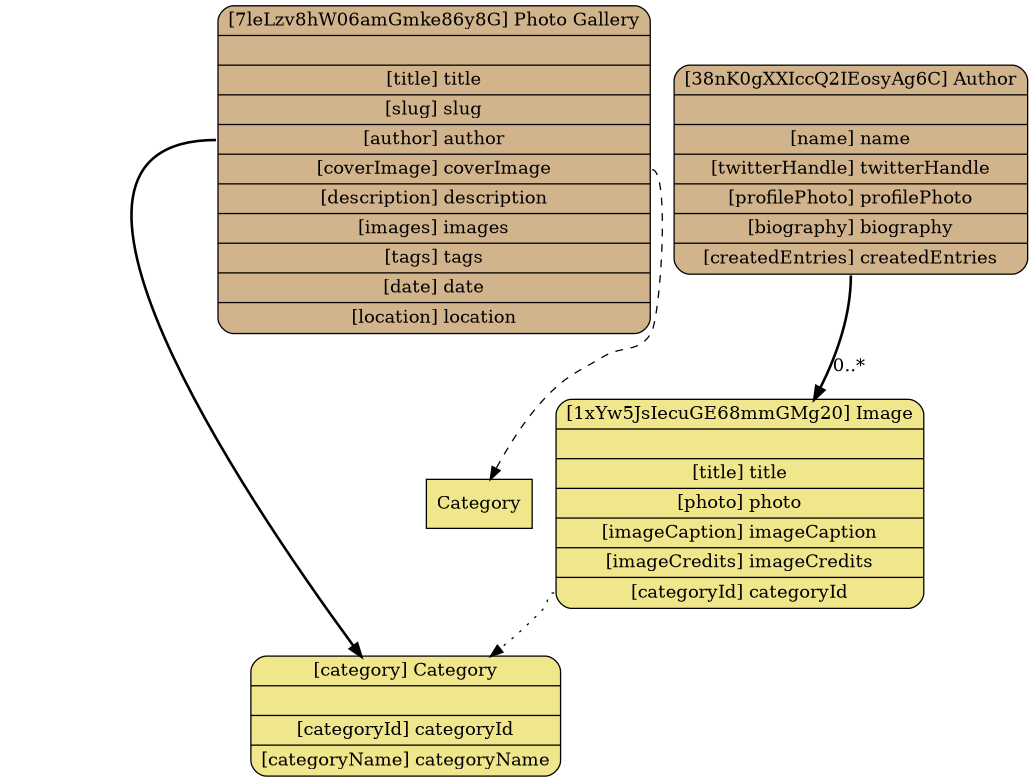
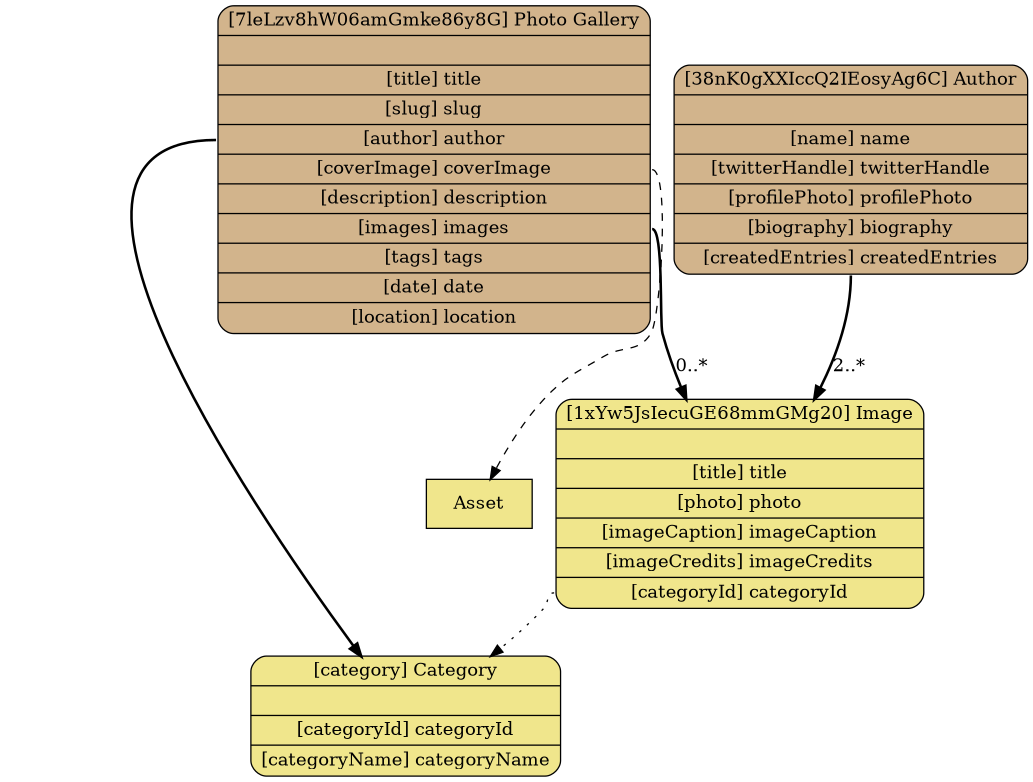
edge "[7leLzv8hW06amGmke86y8G] Photo Gallery" -> "[1xYw5JsIecuGE68mmGMg20] Image": added, label "0..*"
edge "[38nK0gXXIccQ2IEosyAg6C] Author" -> "[1xYw5JsIecuGE68mmGMg20] Image": label "0..*" -> "2..*"
node "Category": label "Category" -> "Asset"
